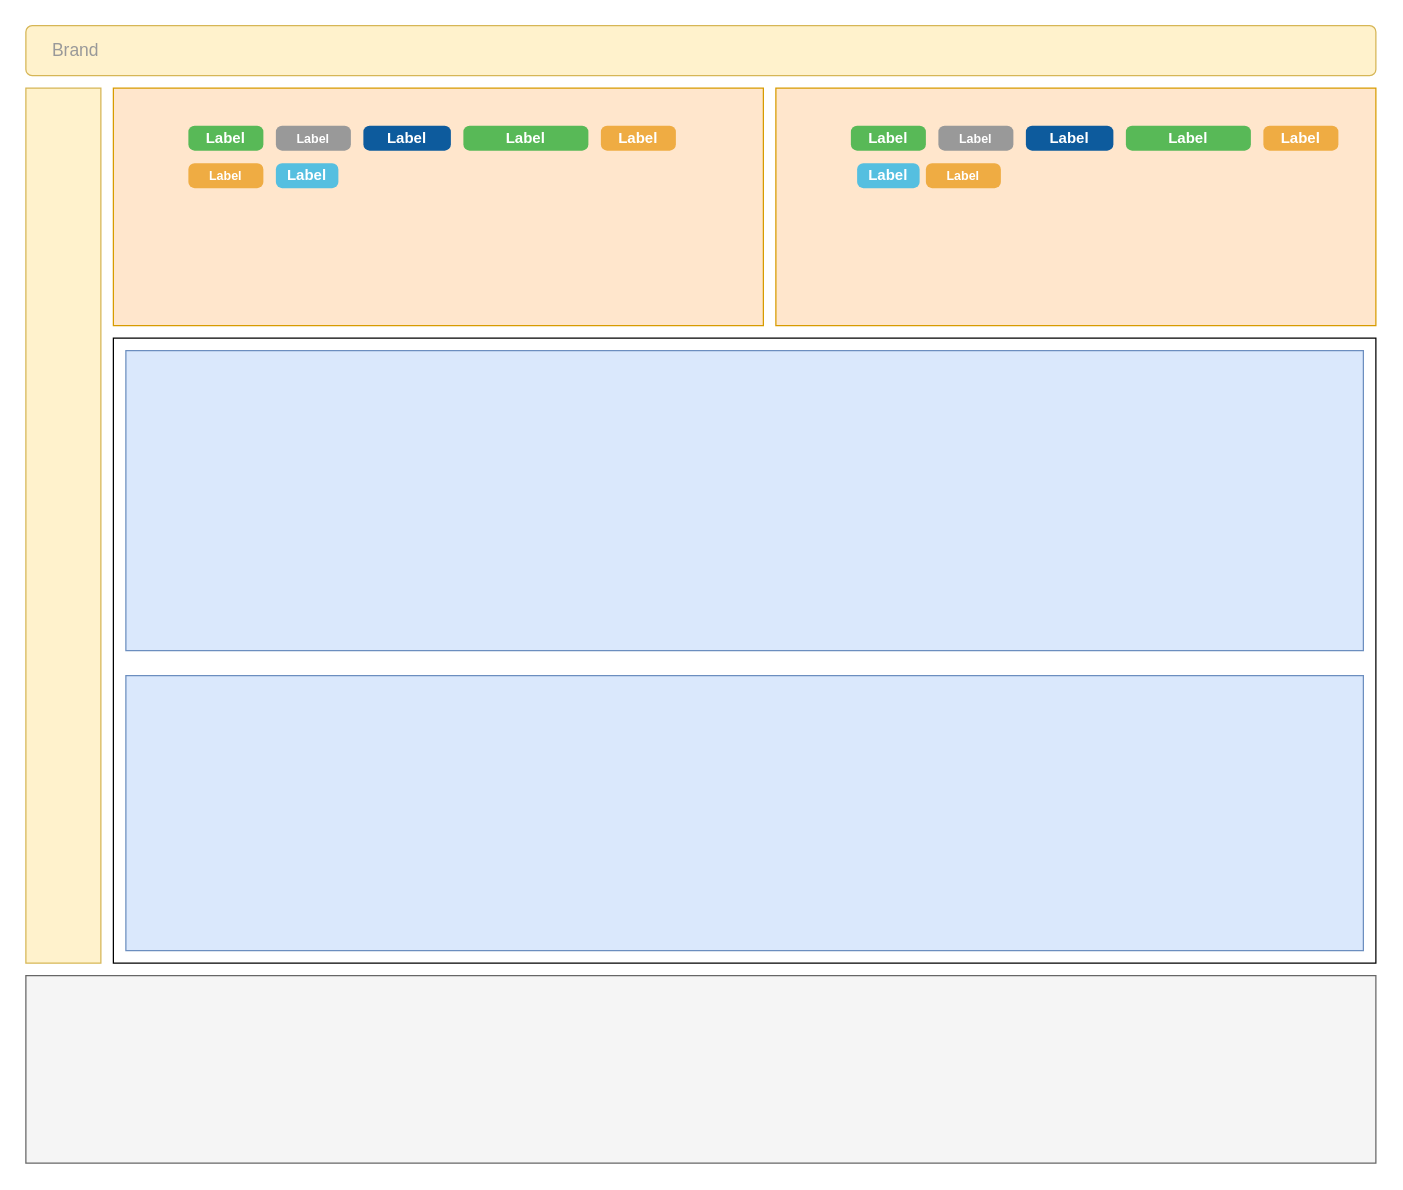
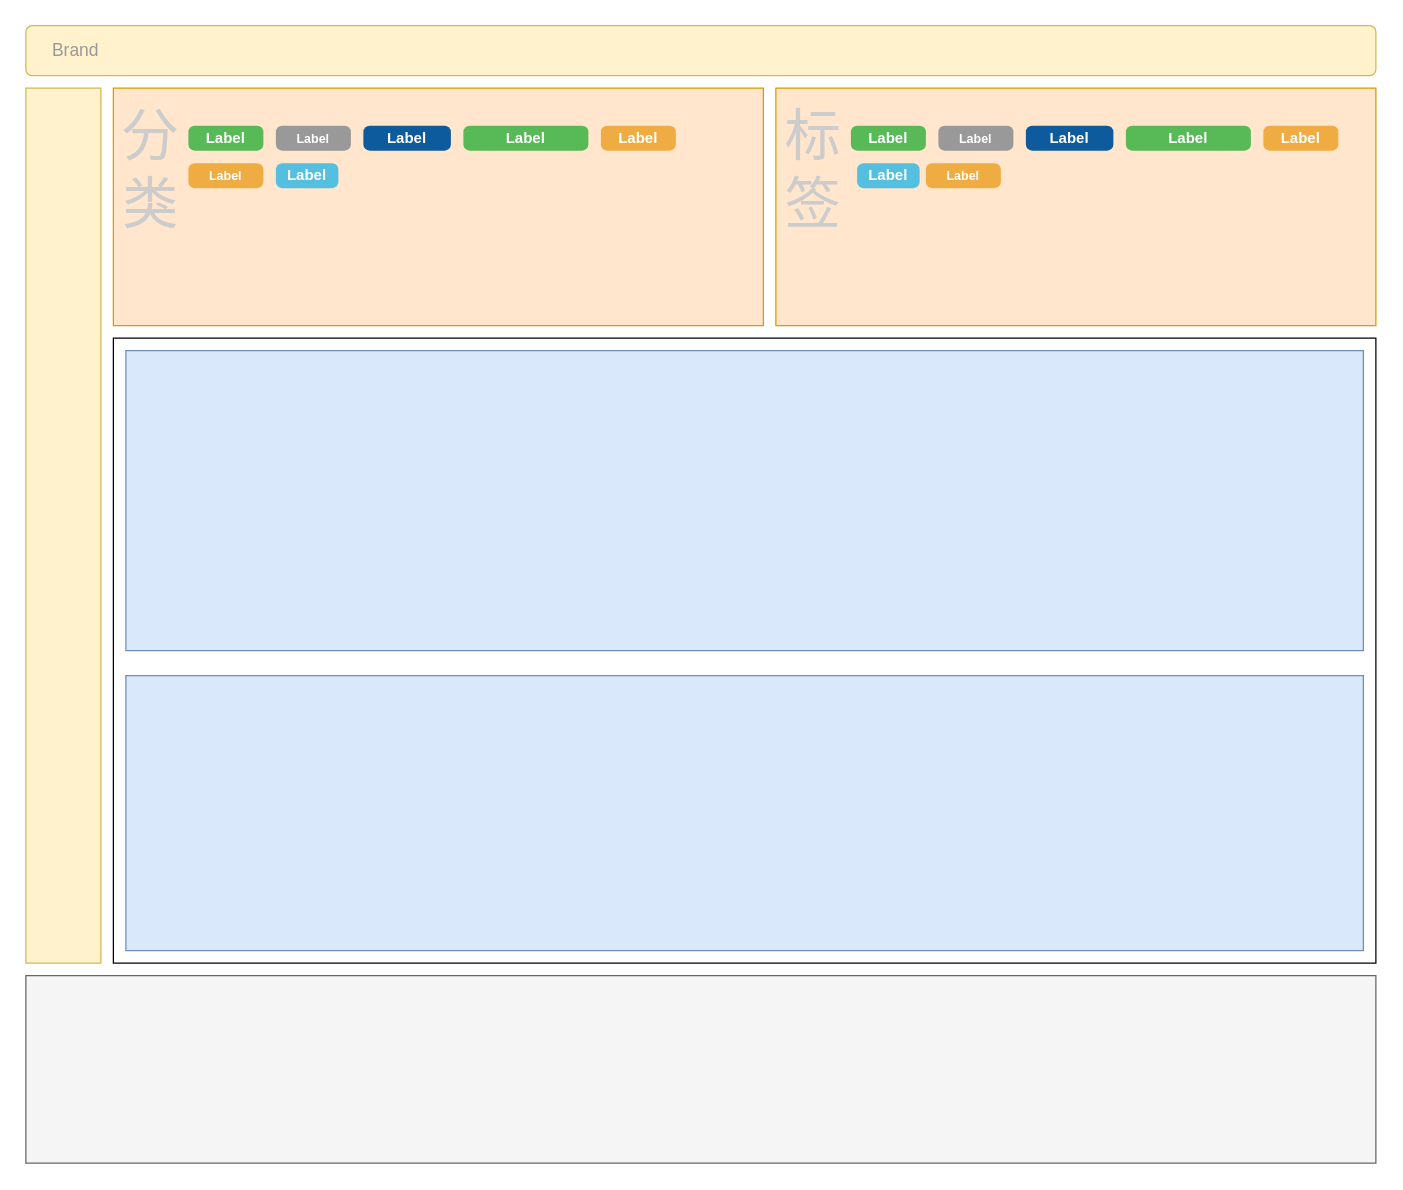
node "分类": added
node "标签": added
